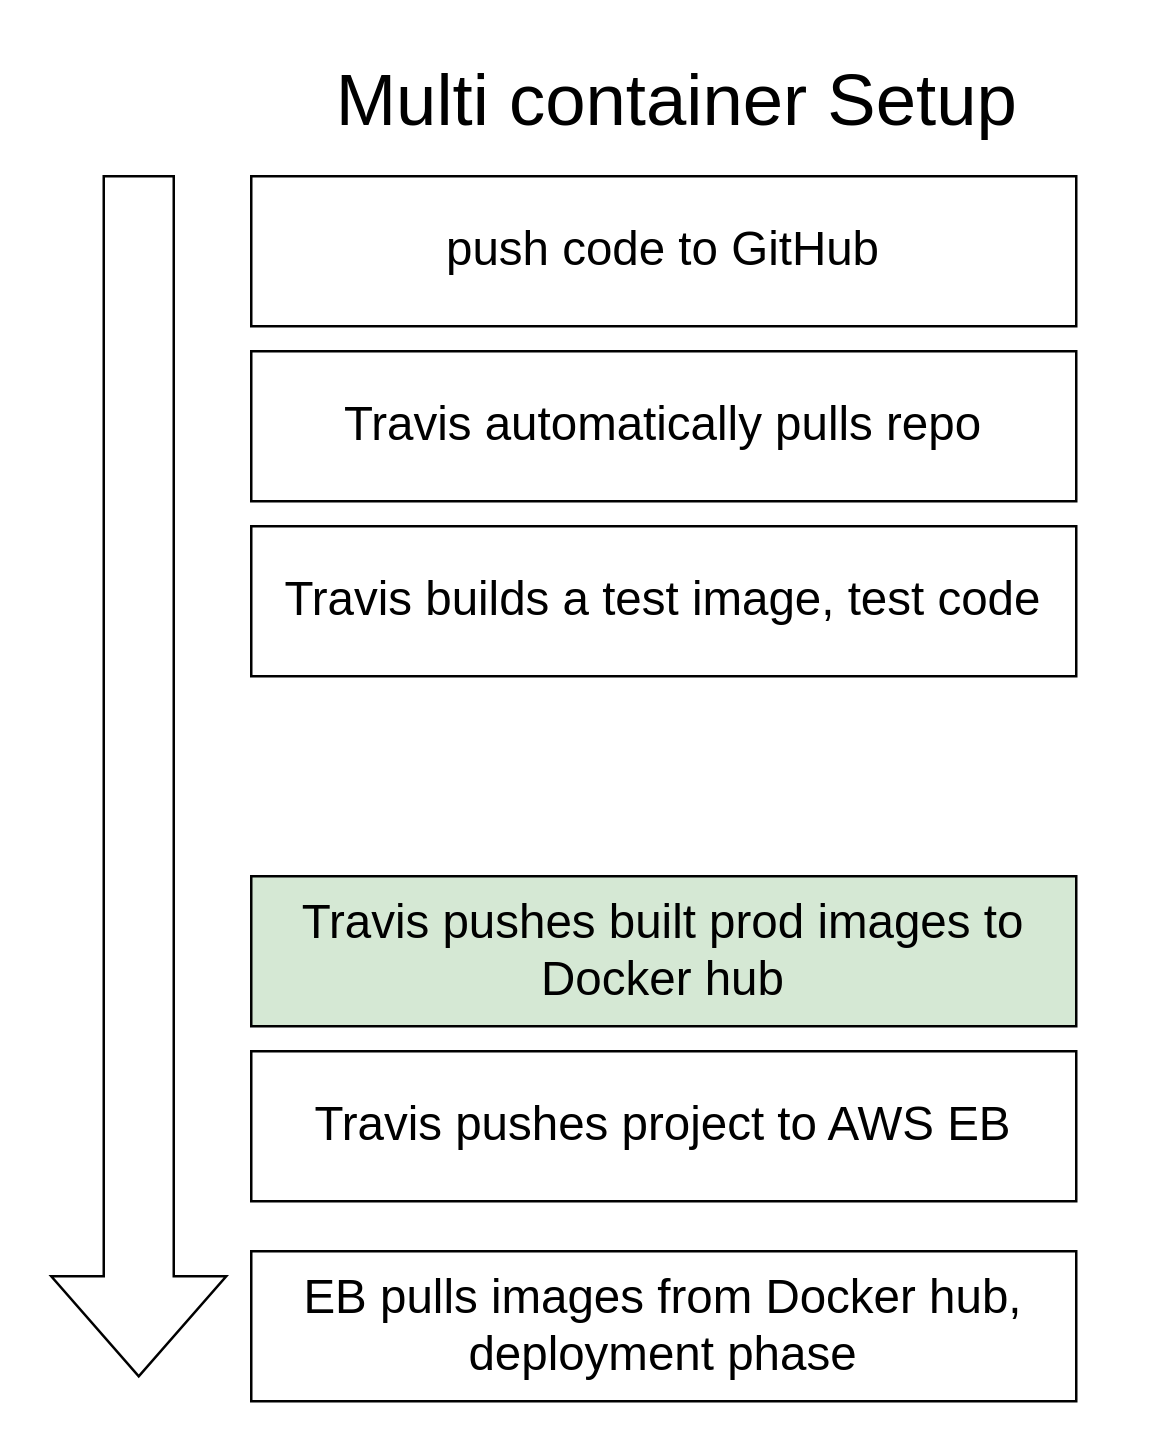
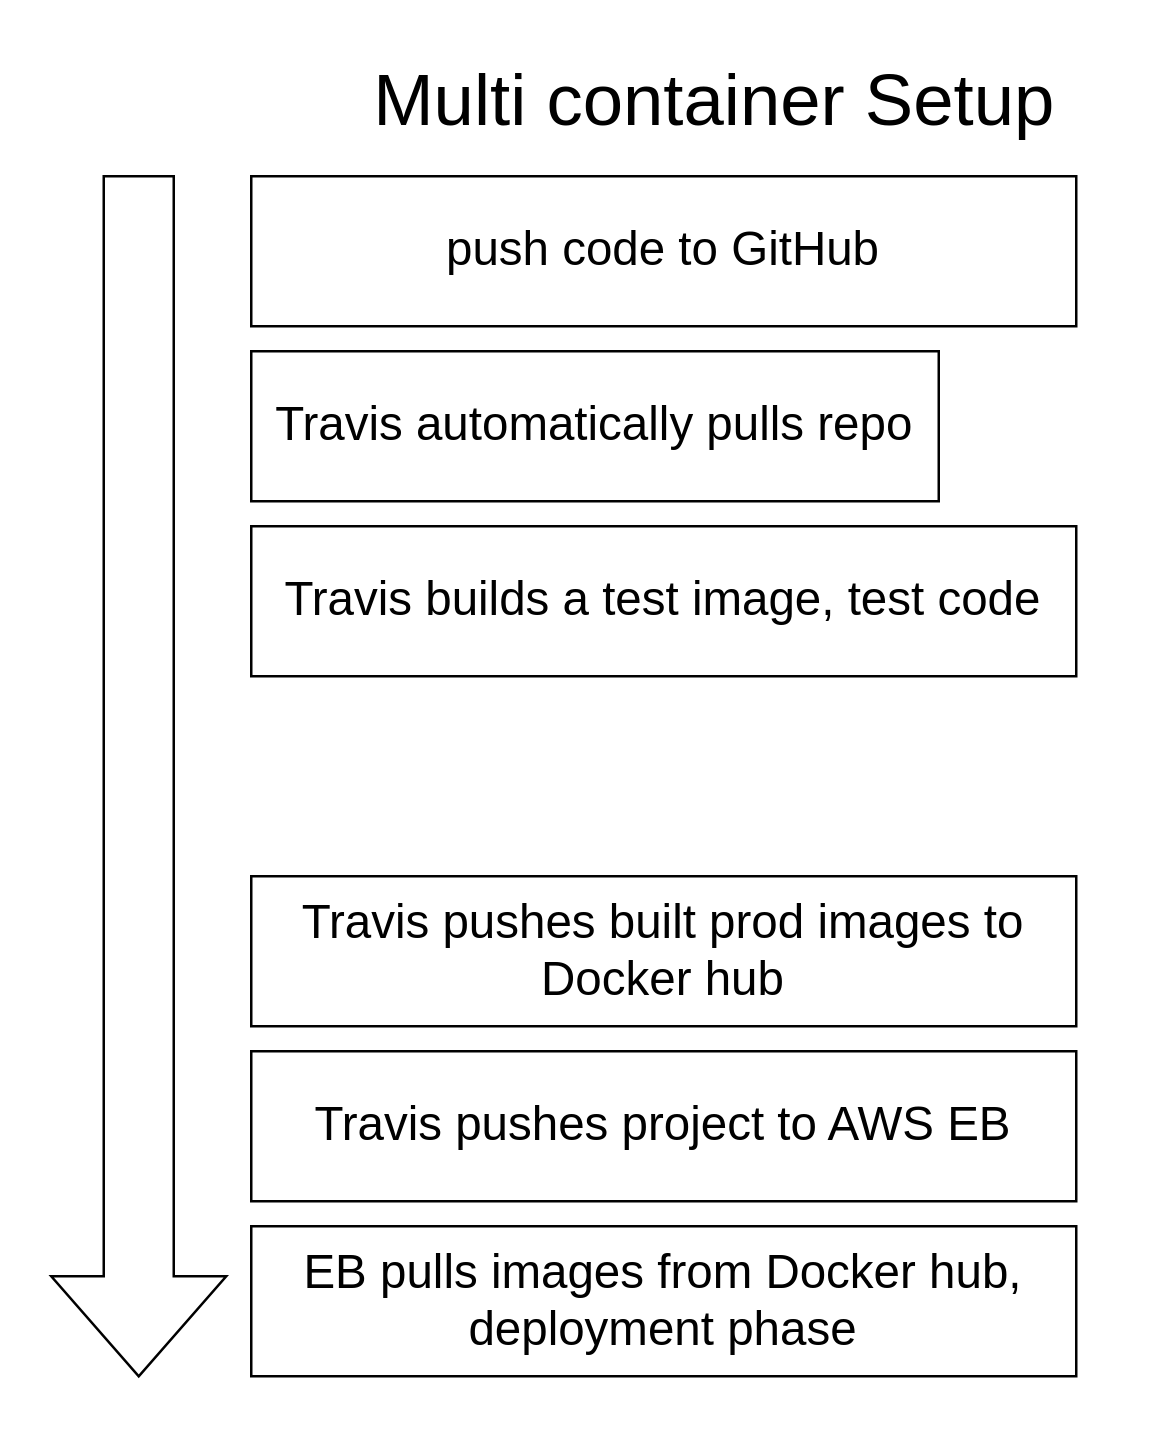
node "Multi container Setup": moved (676, 101) -> (714, 101)
node "Travis automatically pulls repo": size 825x150 -> 688x150
node "Travis pushes built prod images to Docker hub": fillcolor #d5e8d4 -> #ffffff
node "EB pulls images from Docker hub, deployment phase": moved (664, 1326) -> (664, 1301)
